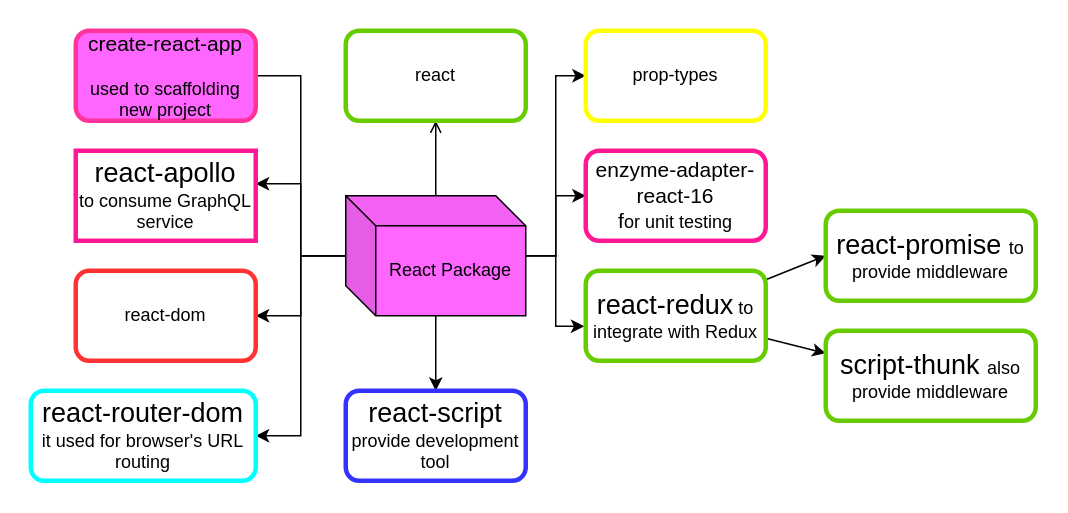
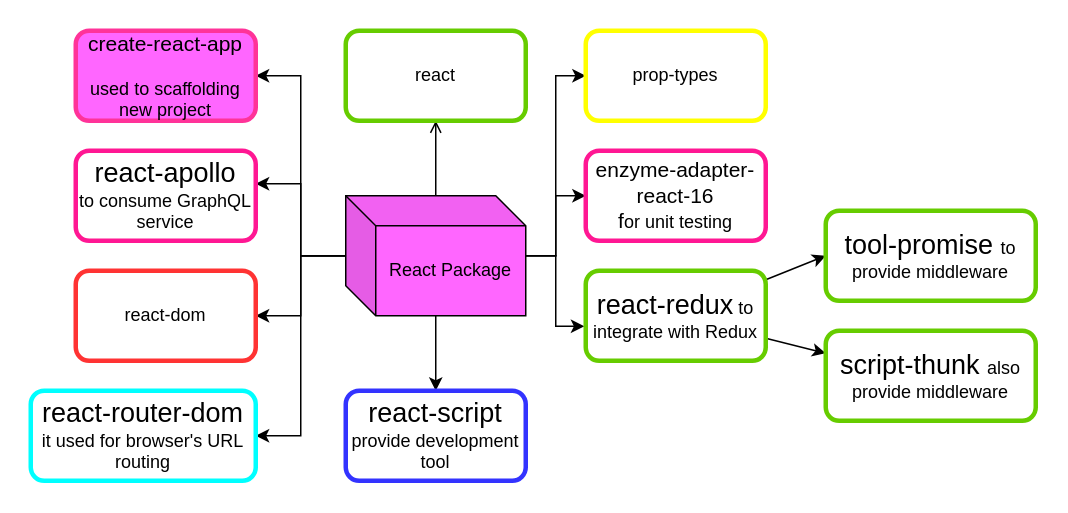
edge "create-react-app used to scaffolding new project" -- "React Package": arrowhead none -> classic
node "react-apollo to consume GraphQL service": shape rectangle -> rounded rectangle
node "react-promise to provide middleware": label "react-promise to provide middleware" -> "tool-promise to provide middleware"
